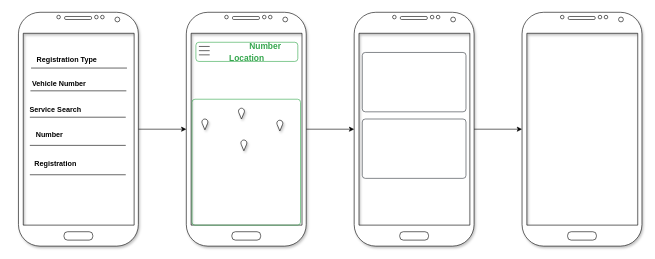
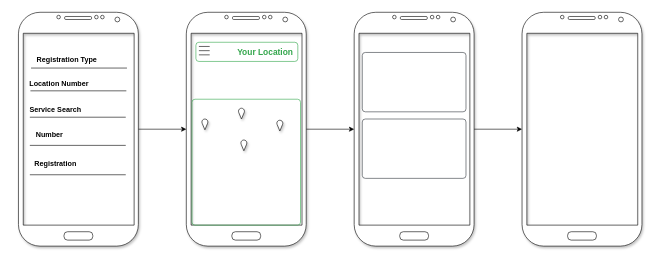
node "Number Location": label "Number Location" -> "Your Location"
node "Vehicle Number": label "Vehicle Number" -> "Location Number"
